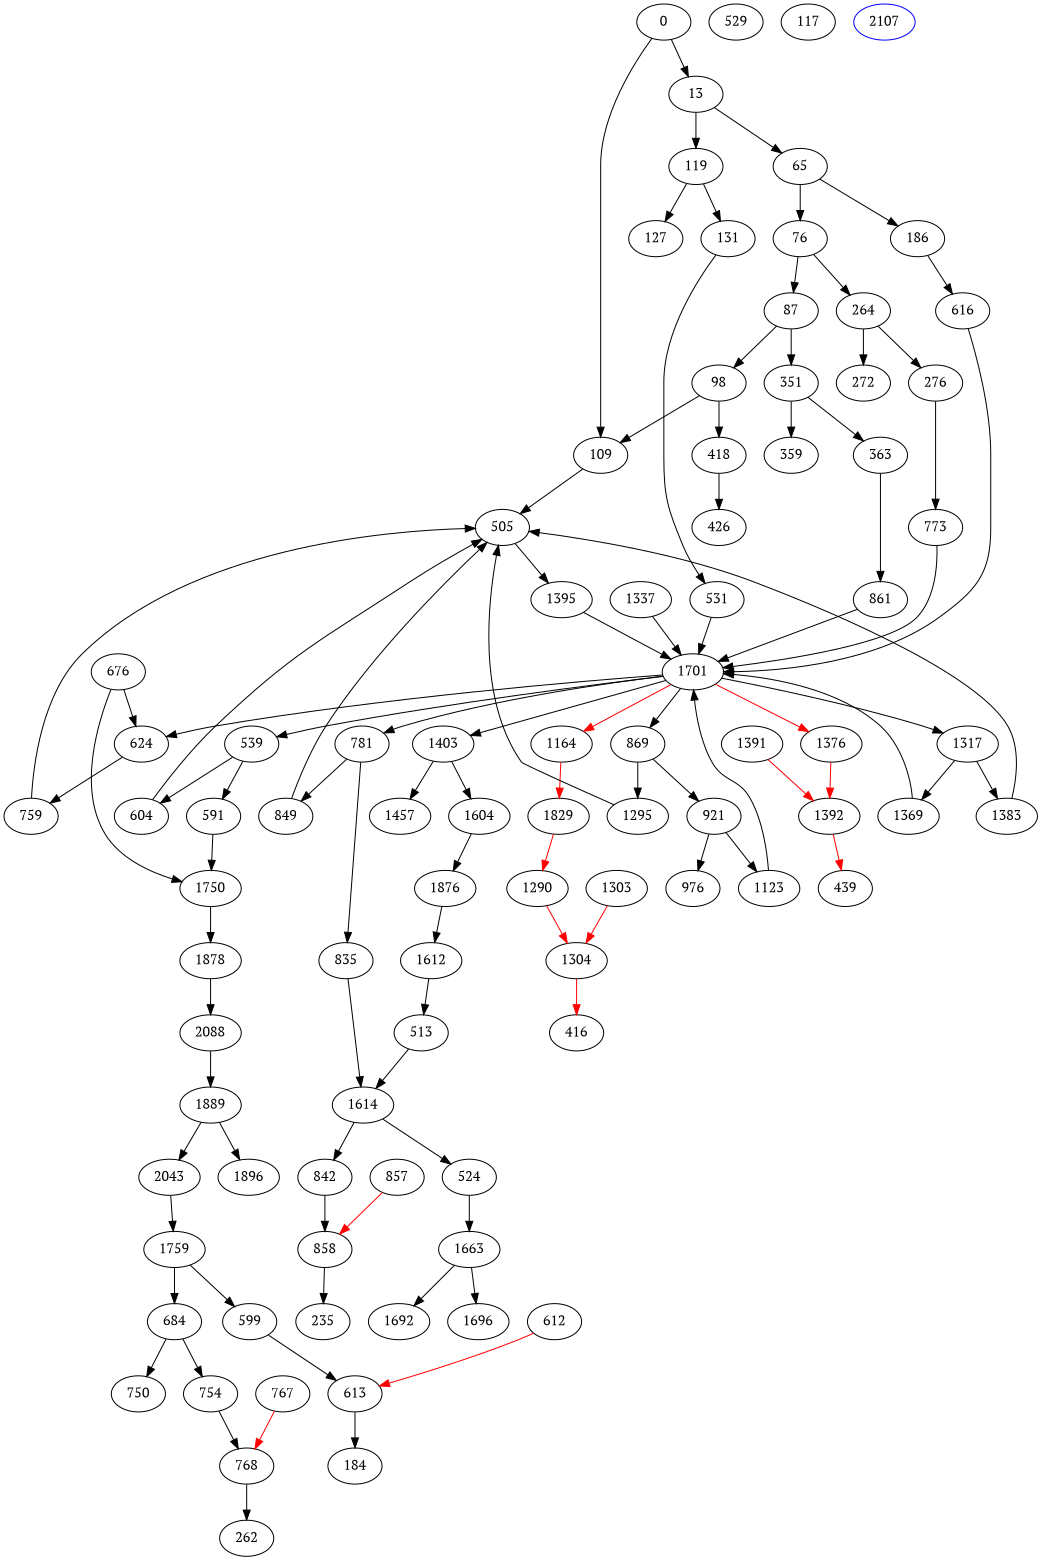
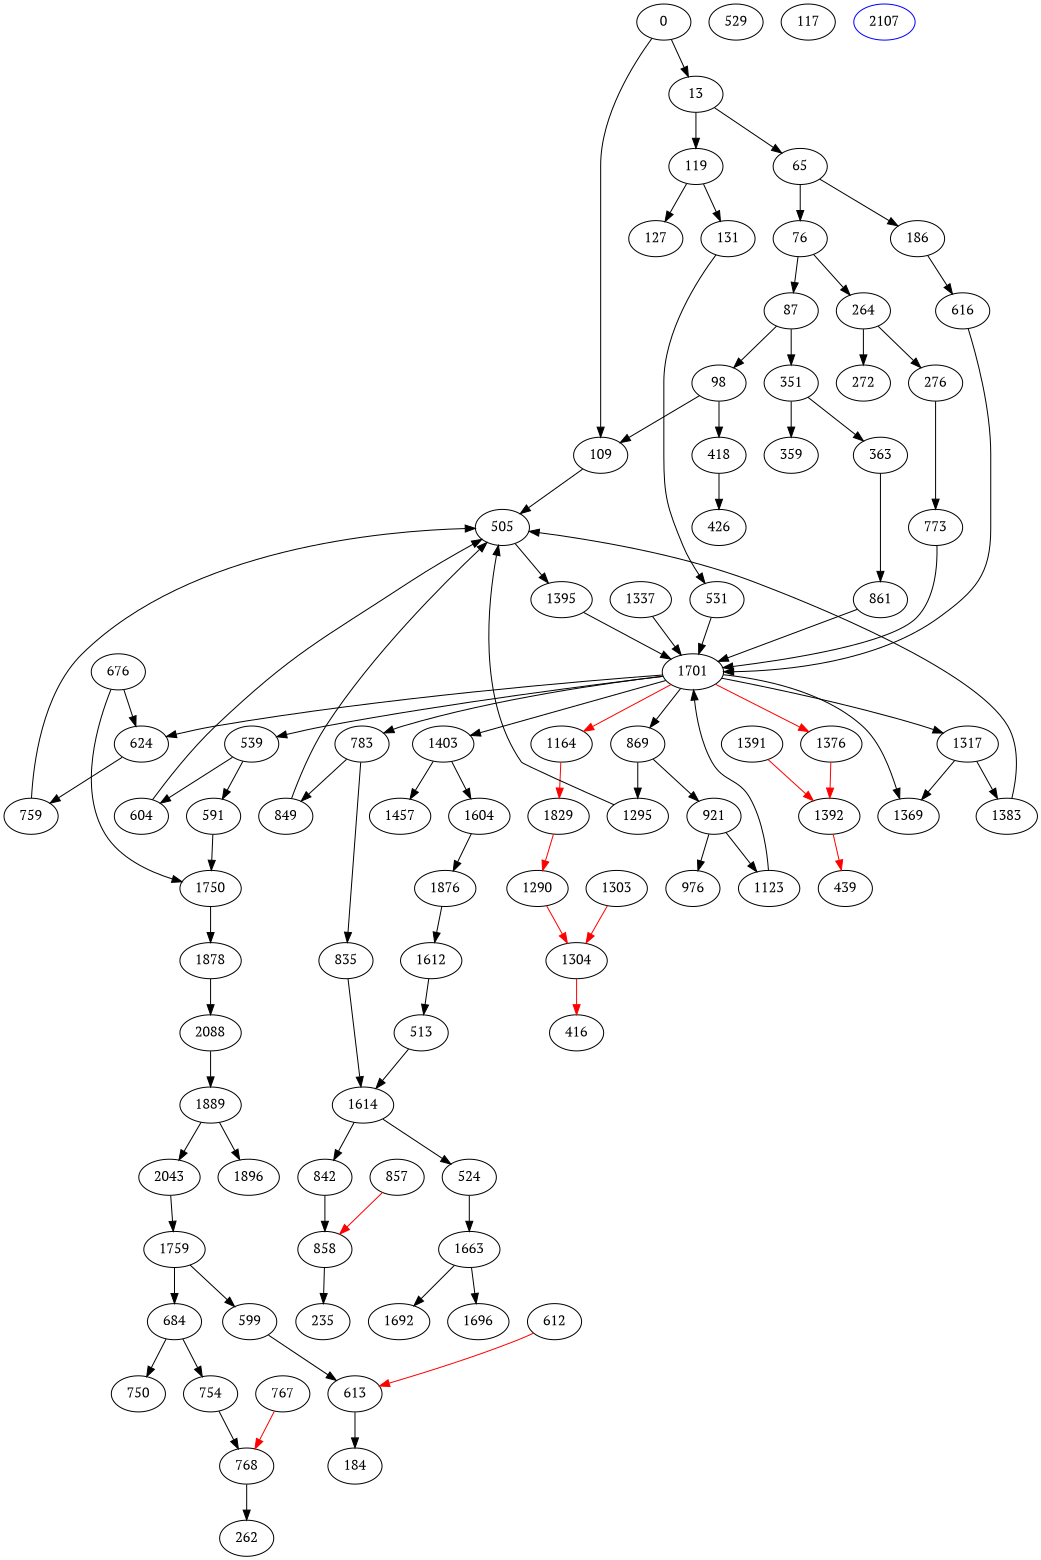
edge "1369" -> "1701": reversed
node "781": label "781" -> "783"
